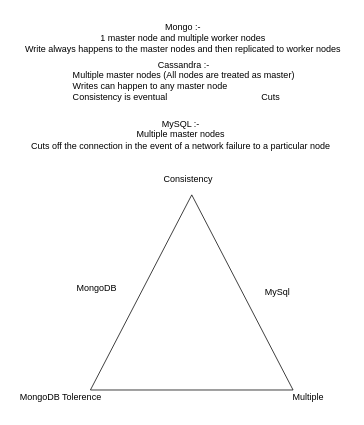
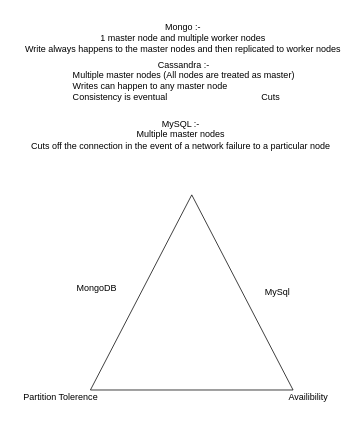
node "Consistency": removed
node "MongoDB Tolerence": label "MongoDB Tolerence" -> "Partition Tolerence"
node "Multiple": label "Multiple" -> "Availibility"
